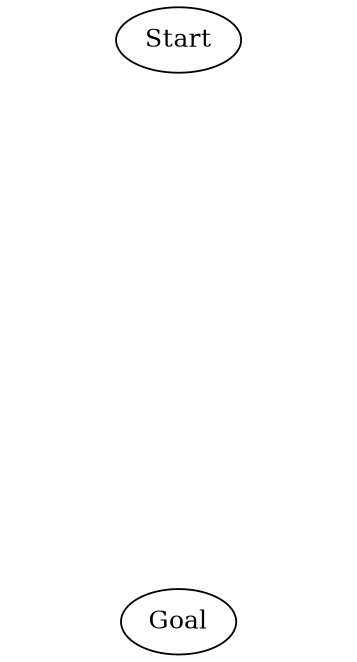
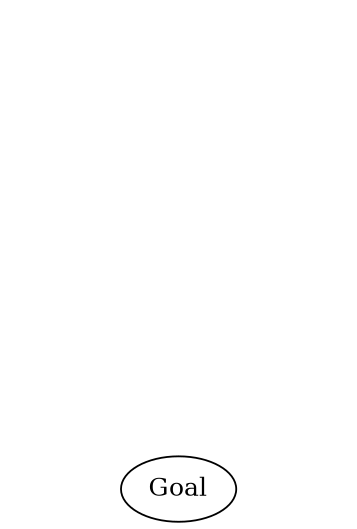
node "Start": removed
